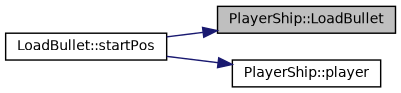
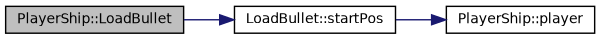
edge "LoadBullet::startPos" -> "PlayerShip::LoadBullet": reversed
